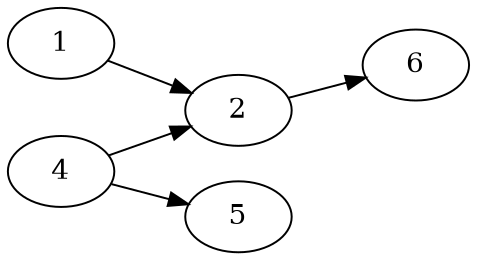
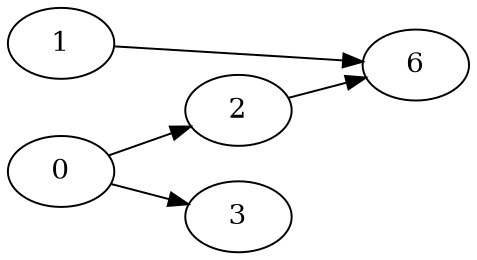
edge "1" -> "2": now "1" -> "6"
node "4": label "4" -> "0"
node "5": label "5" -> "3"
